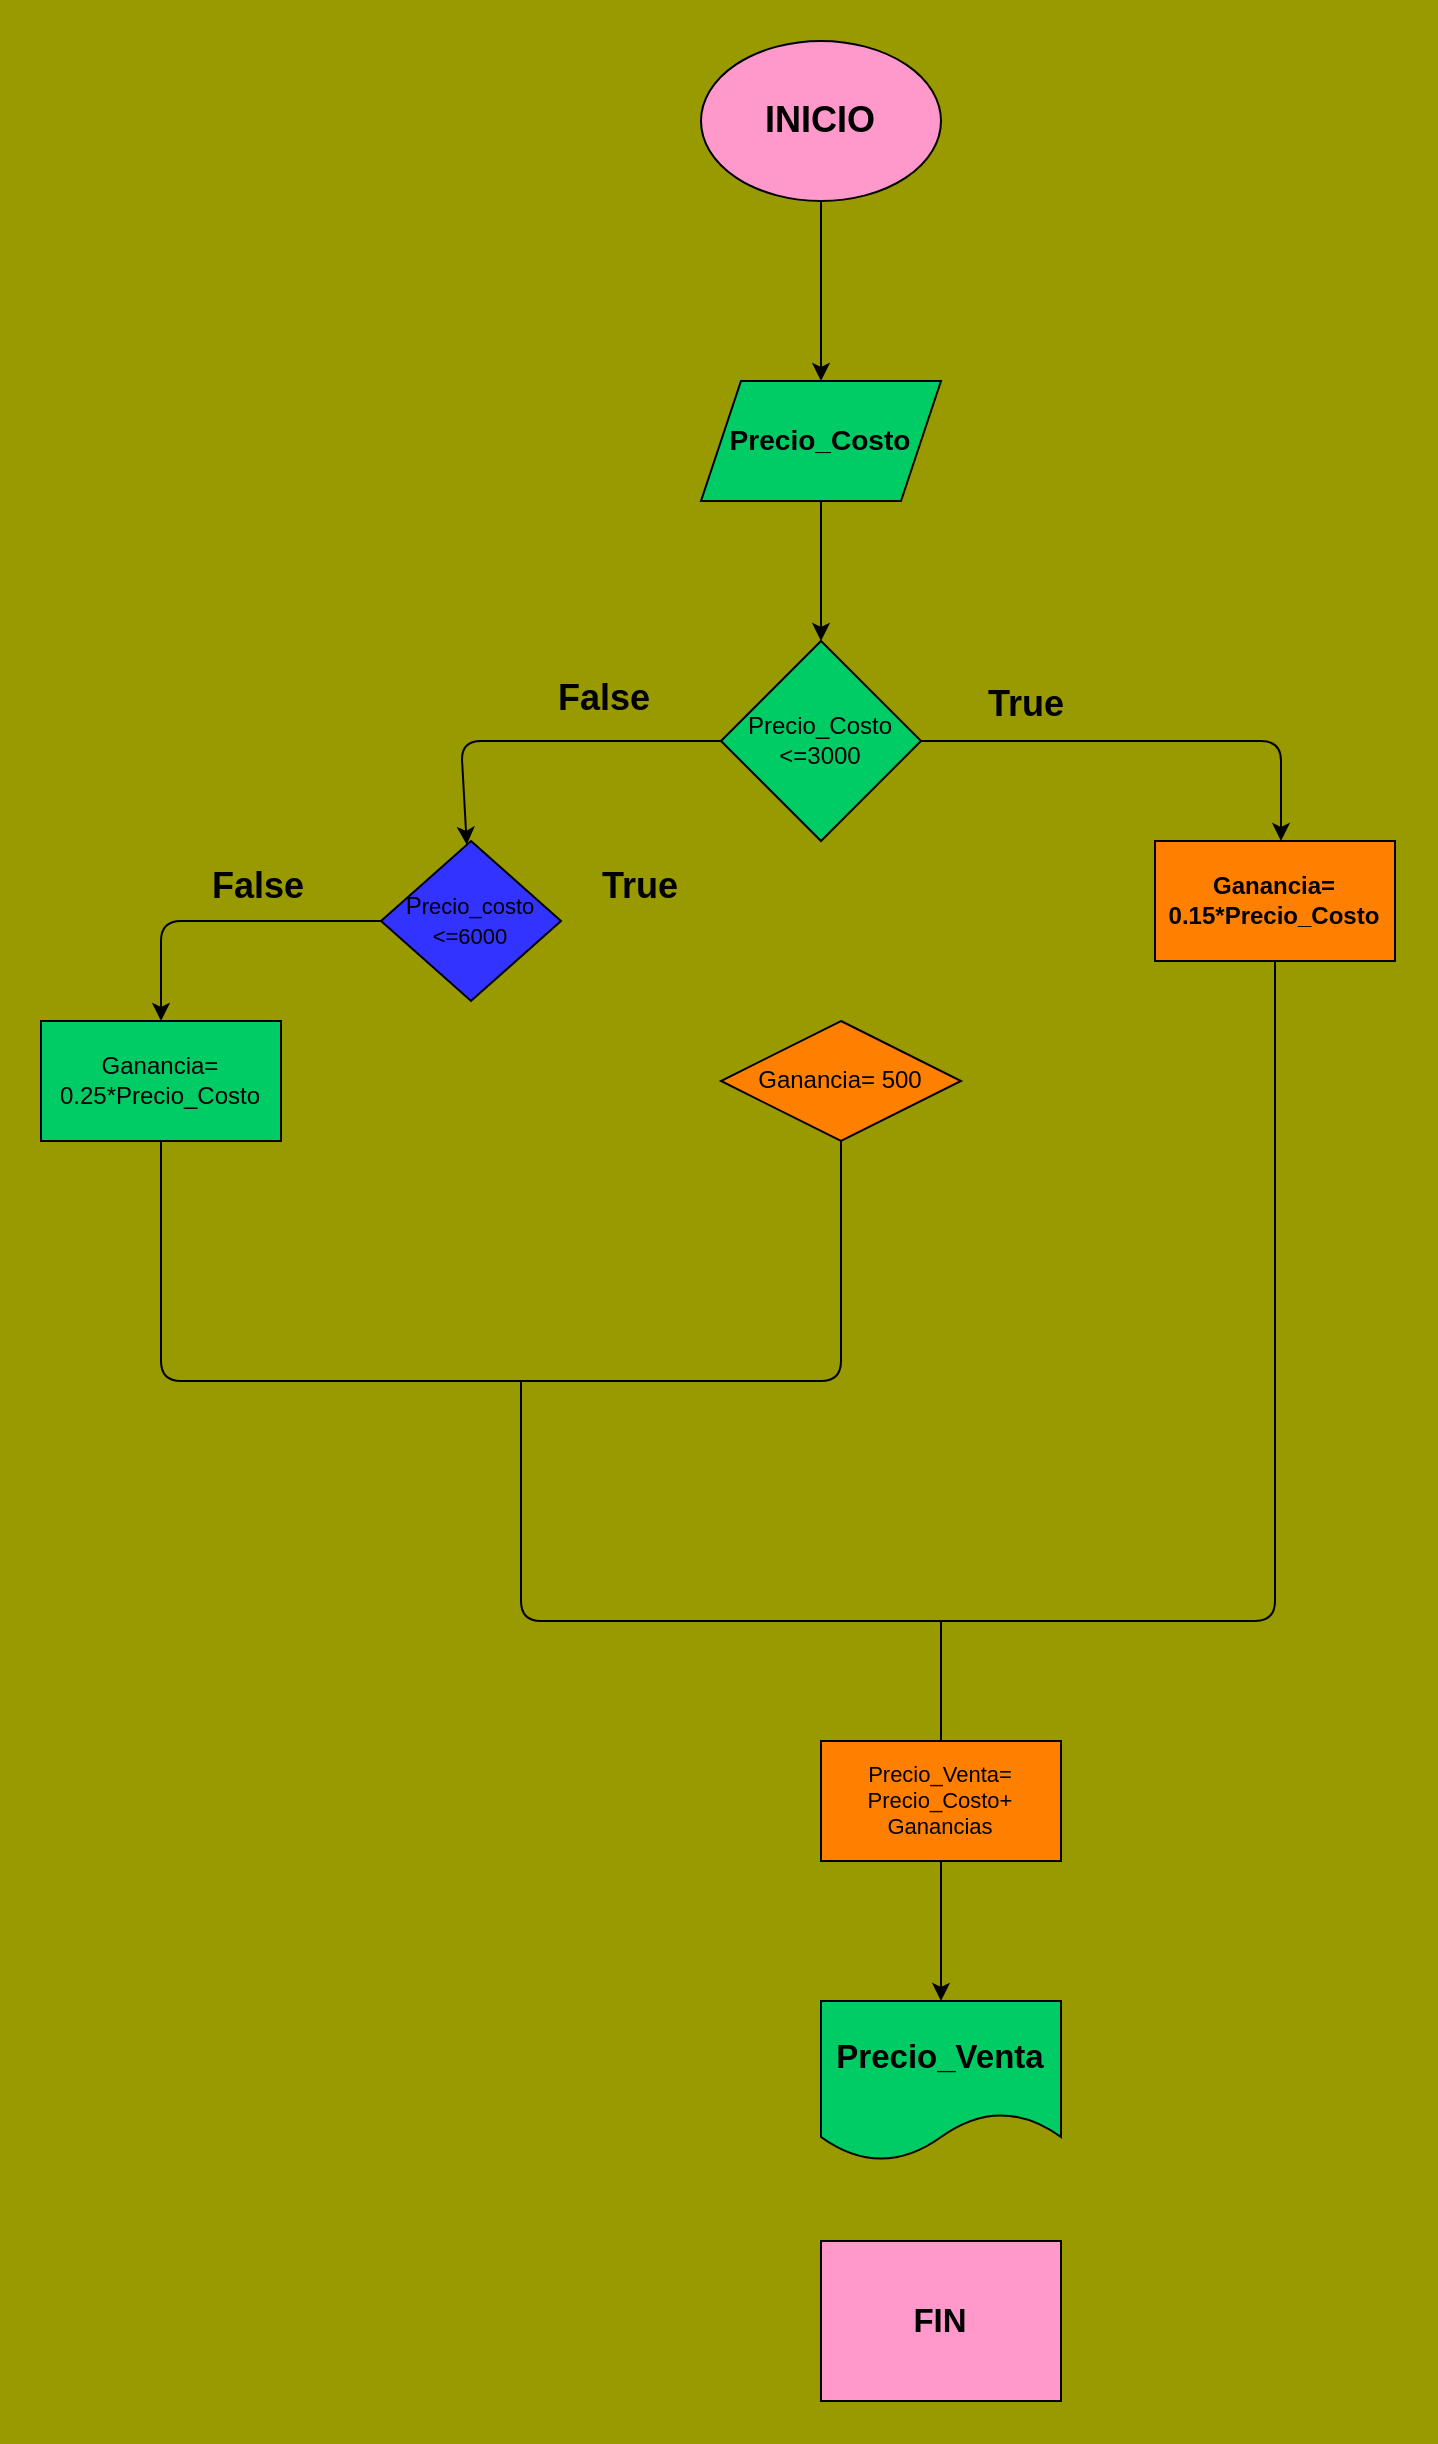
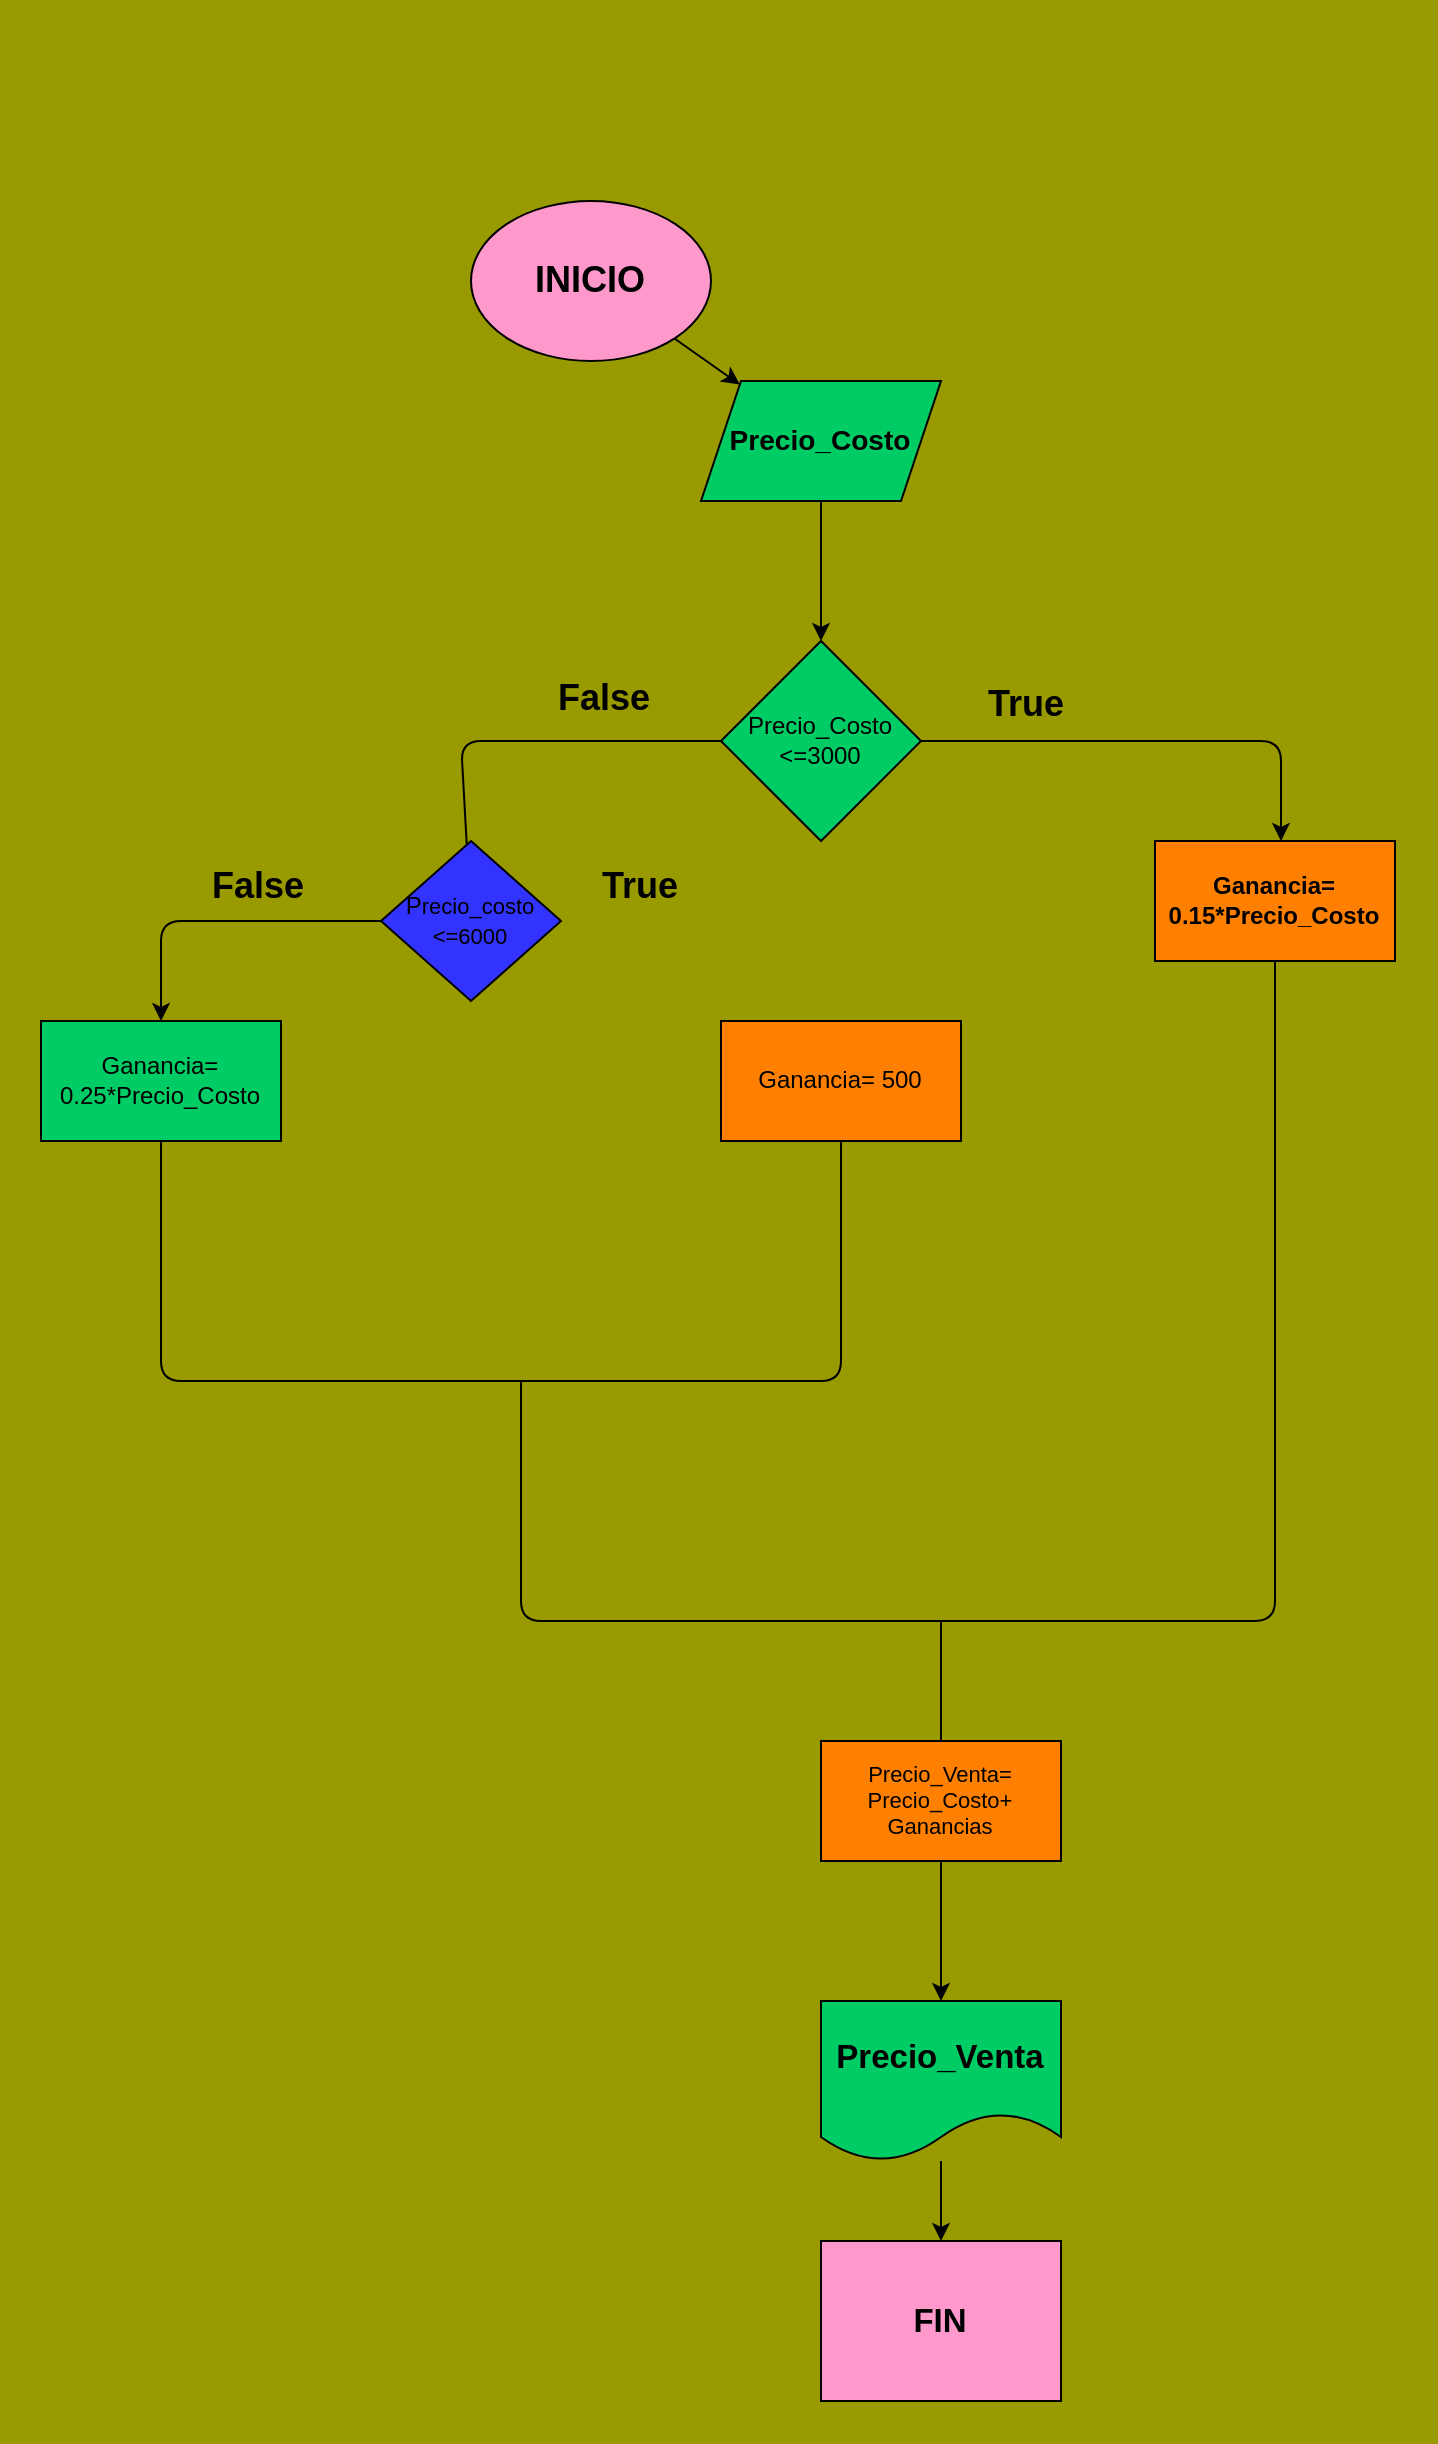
node "INICIO": moved (821, 121) -> (591, 281)
edge "Precio_Costo <=3000" -> "Precio_costo <=6000": arrowhead classic -> none
node "Ganancia= 500": shape diamond -> rectangle
edge "Precio_Venta" -> "FIN": added
